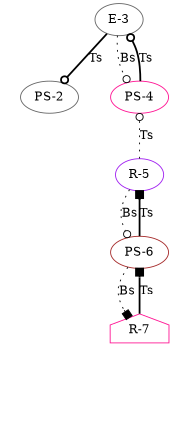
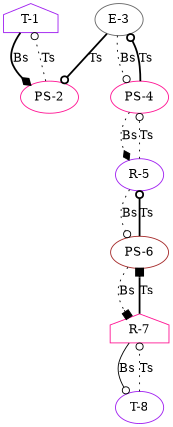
node "T-1": added
node "PS-2": color gray40 -> deeppink
edge "PS-4" -> "R-5": added, label "Bs"
edge "PS-6" -> "R-5": arrowhead box -> odot
node "T-8": added
